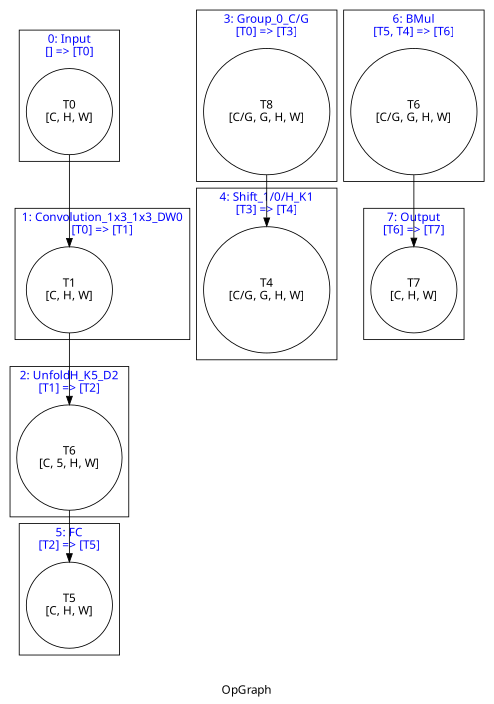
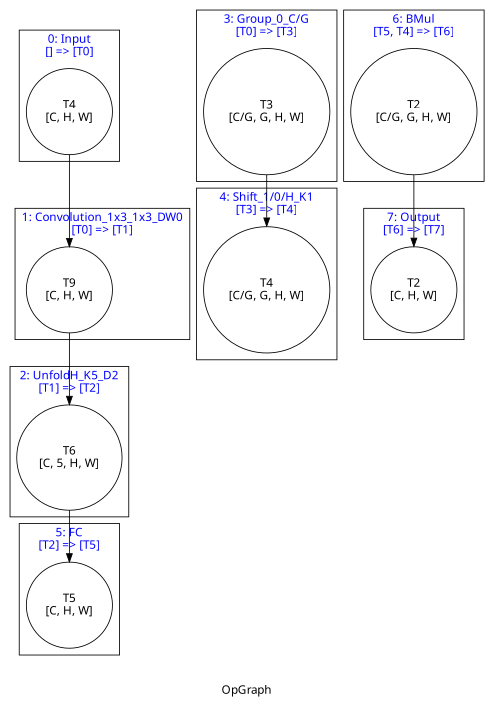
node "T0 [C, H, W]": label "T0 [C, H, W]" -> "T4 [C, H, W]"
node "T8 [C/G, G, H, W]": label "T8 [C/G, G, H, W]" -> "T3 [C/G, G, H, W]"
node "T6 [C/G, G, H, W]": label "T6 [C/G, G, H, W]" -> "T2 [C/G, G, H, W]"
node "T1 [C, H, W]": label "T1 [C, H, W]" -> "T9 [C, H, W]"
node "T7 [C, H, W]": label "T7 [C, H, W]" -> "T2 [C, H, W]"
